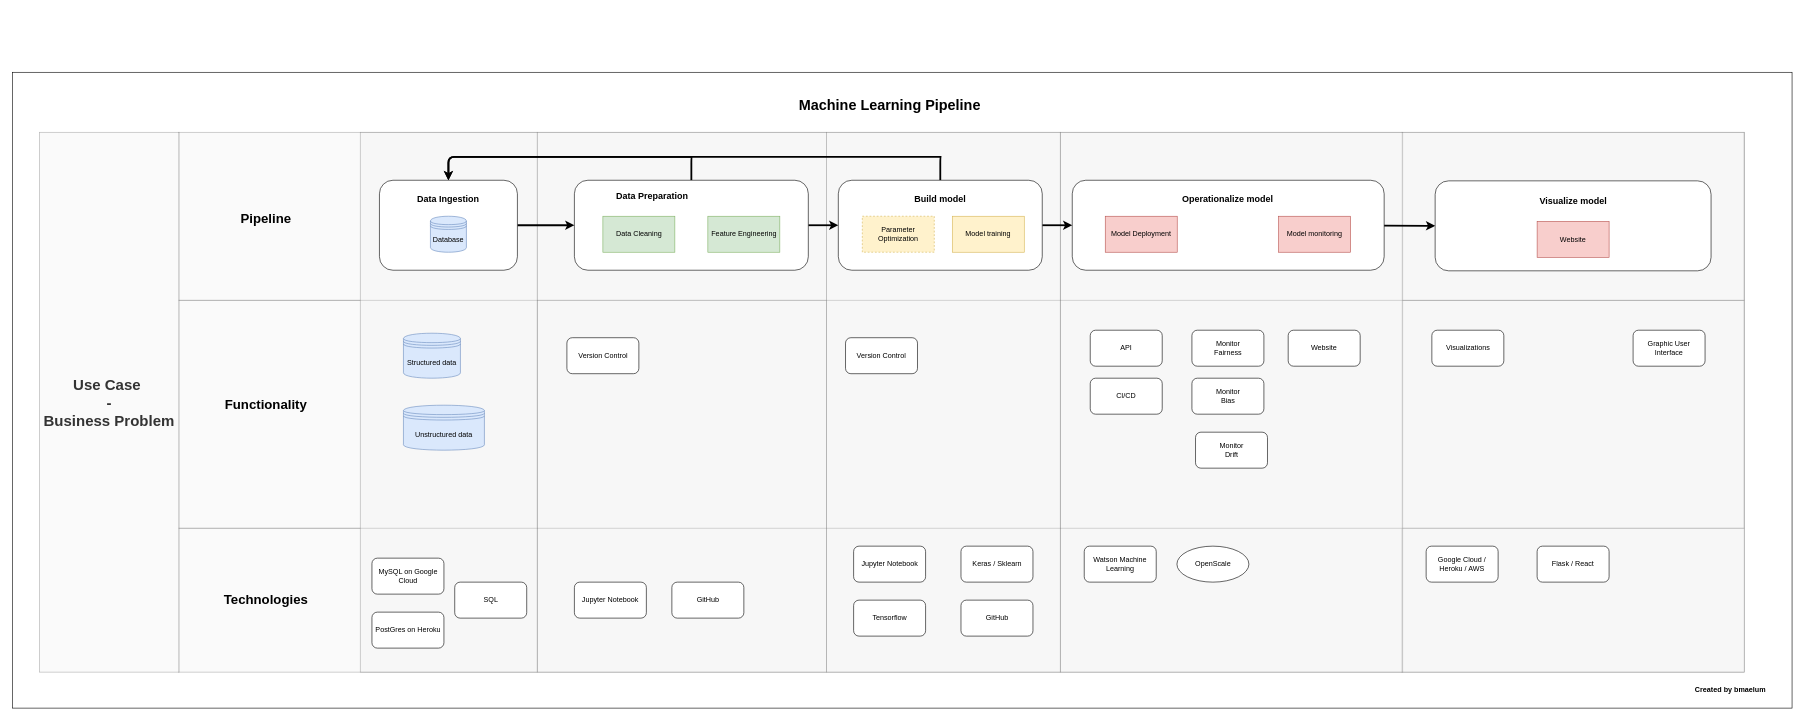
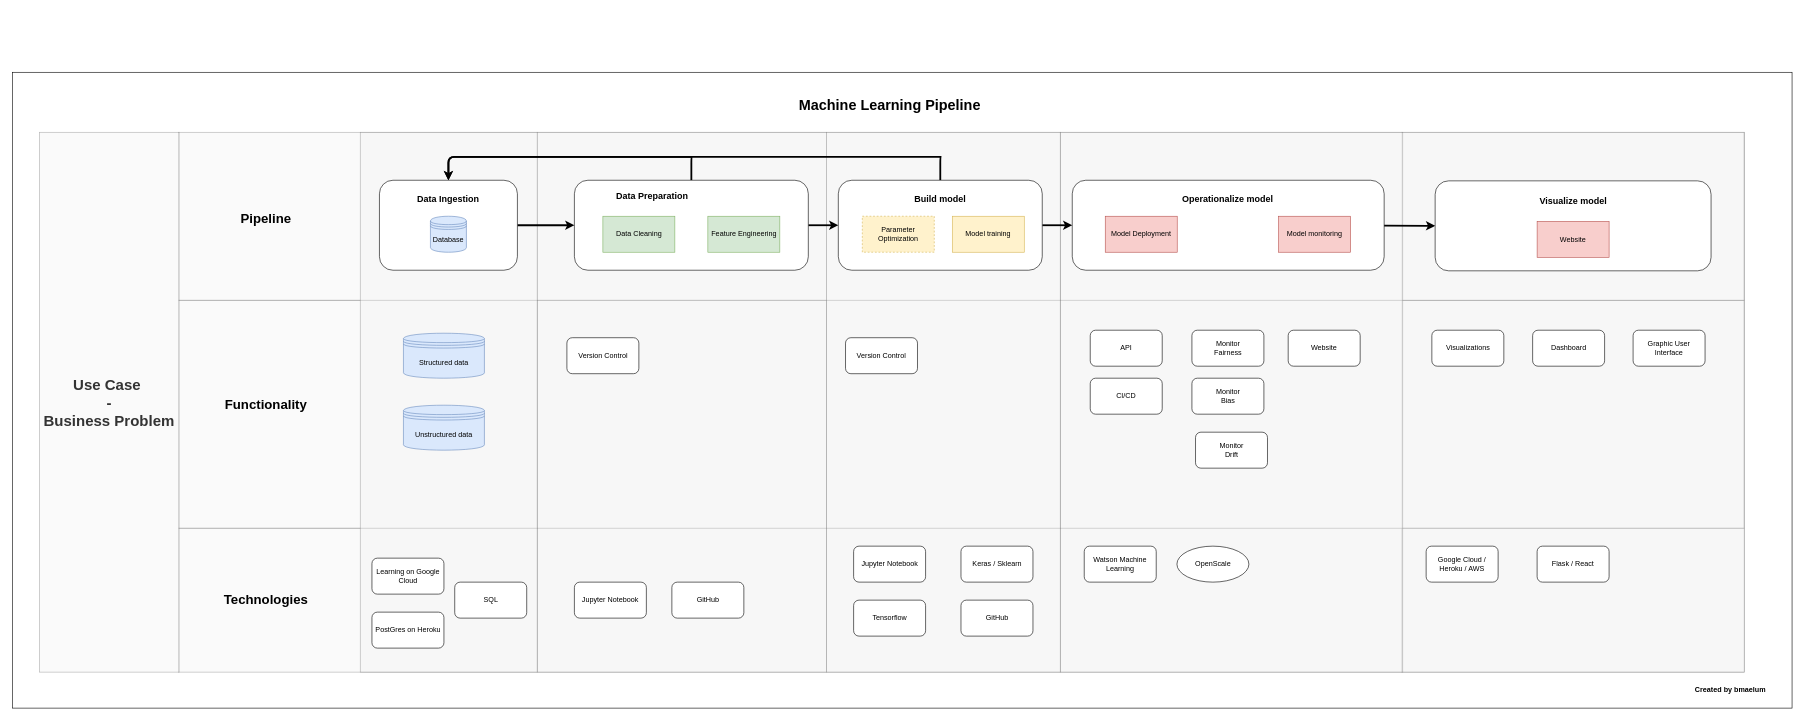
node "Dashboard": added
node "Structured data": size 57x45 -> 81x45
node "MySQL on Google Cloud": label "MySQL on Google Cloud" -> "Learning on Google Cloud"
